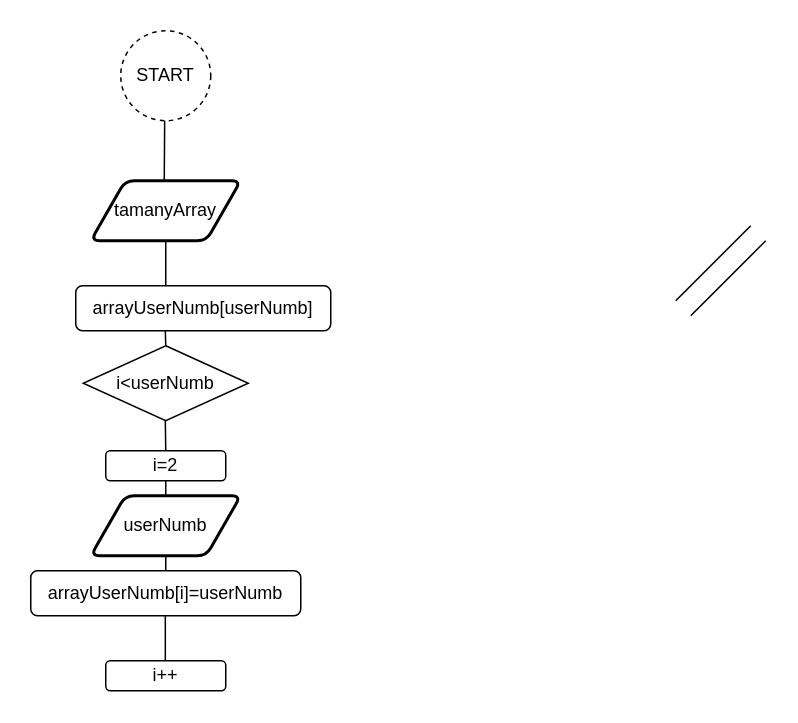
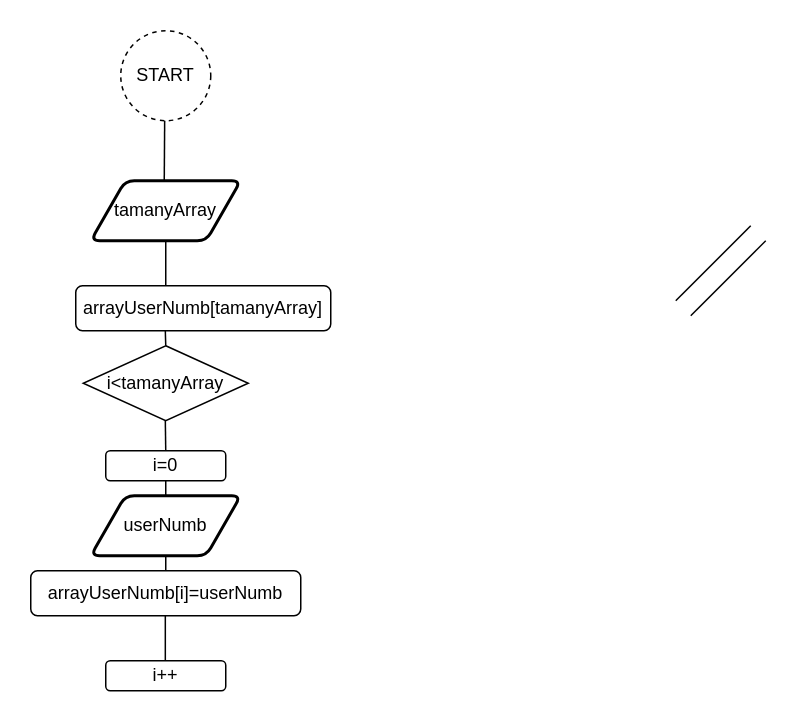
node "arrayUserNumb[userNumb]": label "arrayUserNumb[userNumb]" -> "arrayUserNumb[tamanyArray]"
node "i<userNumb": label "i<userNumb" -> "i<tamanyArray"
node "i=2": label "i=2" -> "i=0"
